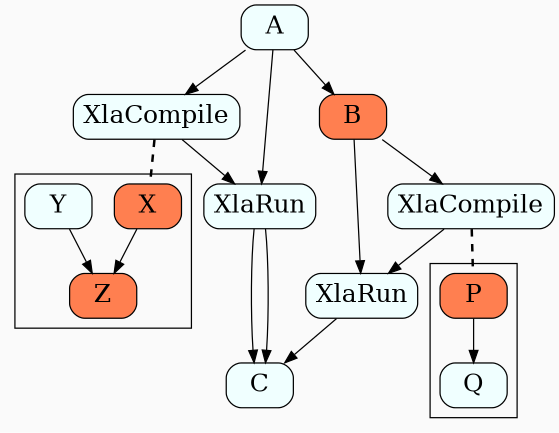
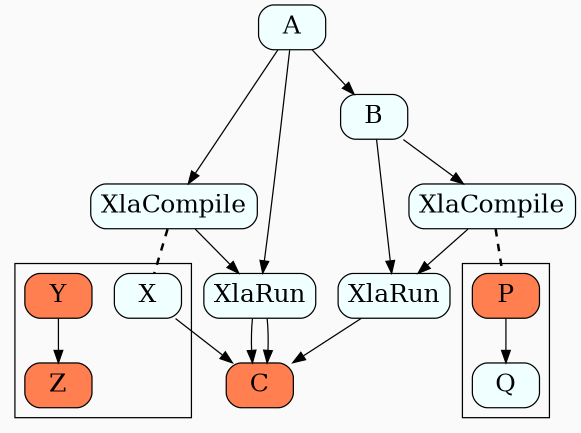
node "B": fillcolor coral -> azure
node "Y": fillcolor azure -> coral
node "X": fillcolor coral -> azure
edge "X" -> "Z": now "X" -> "C"
node "C": fillcolor azure -> coral
